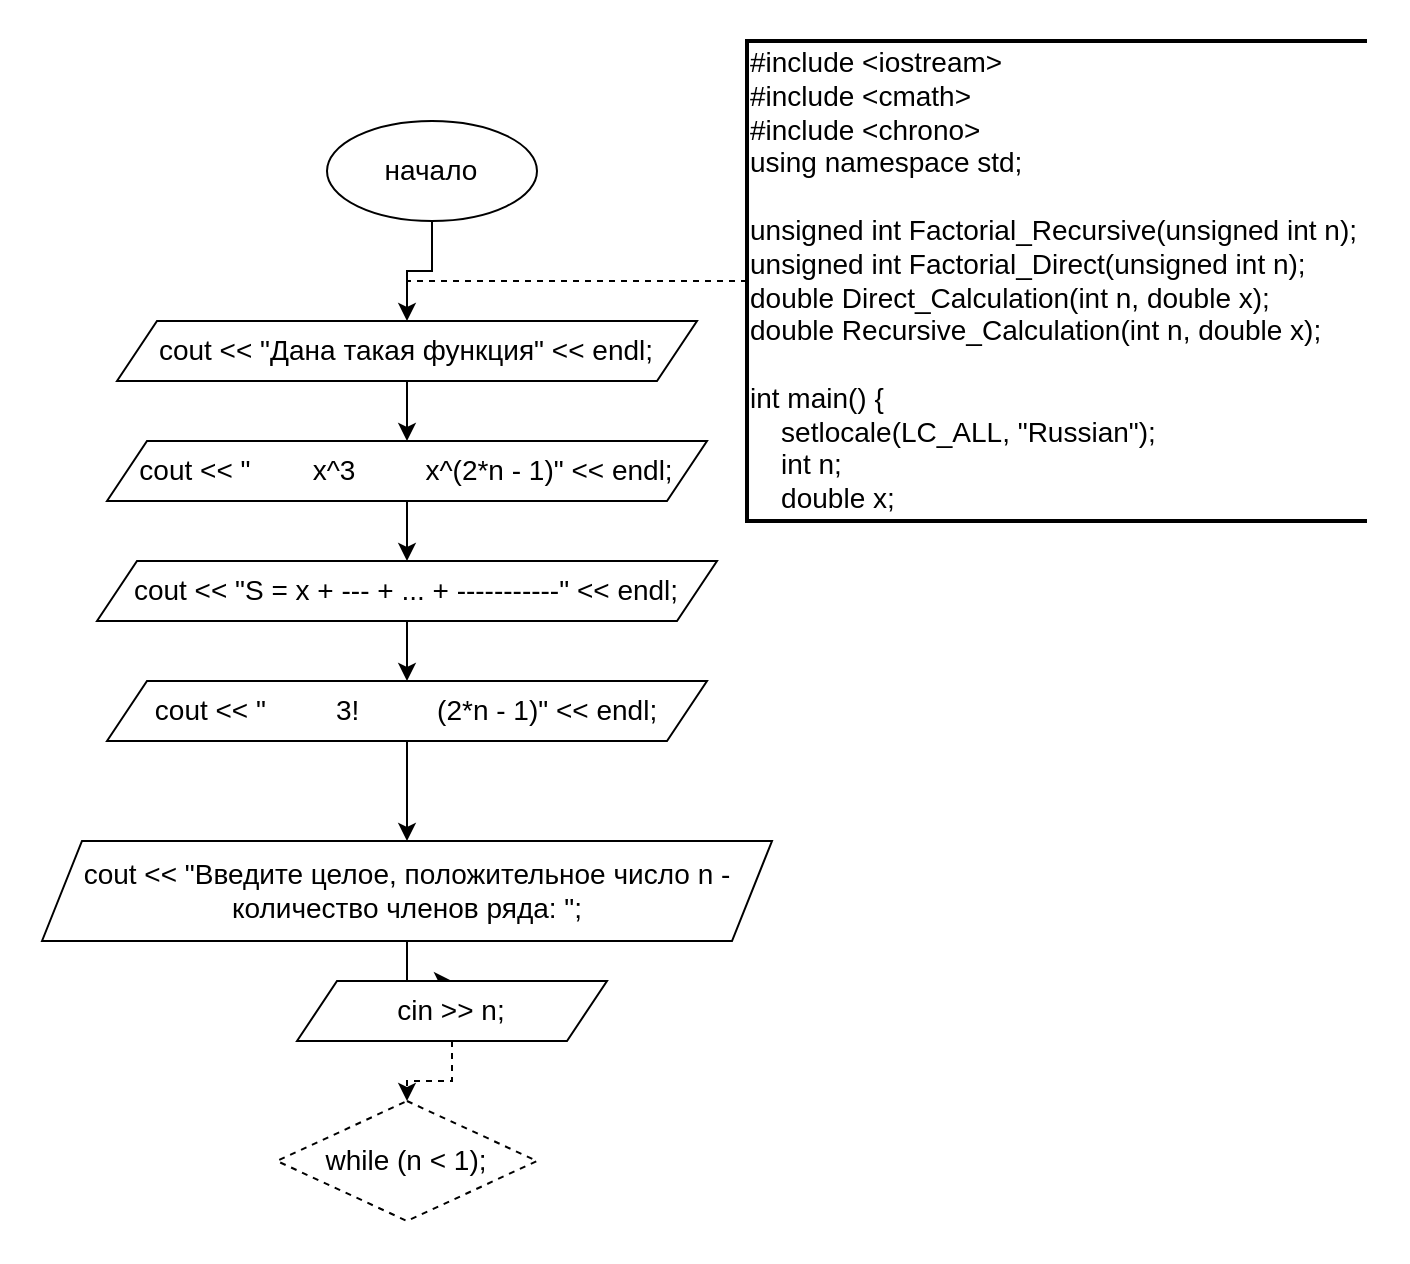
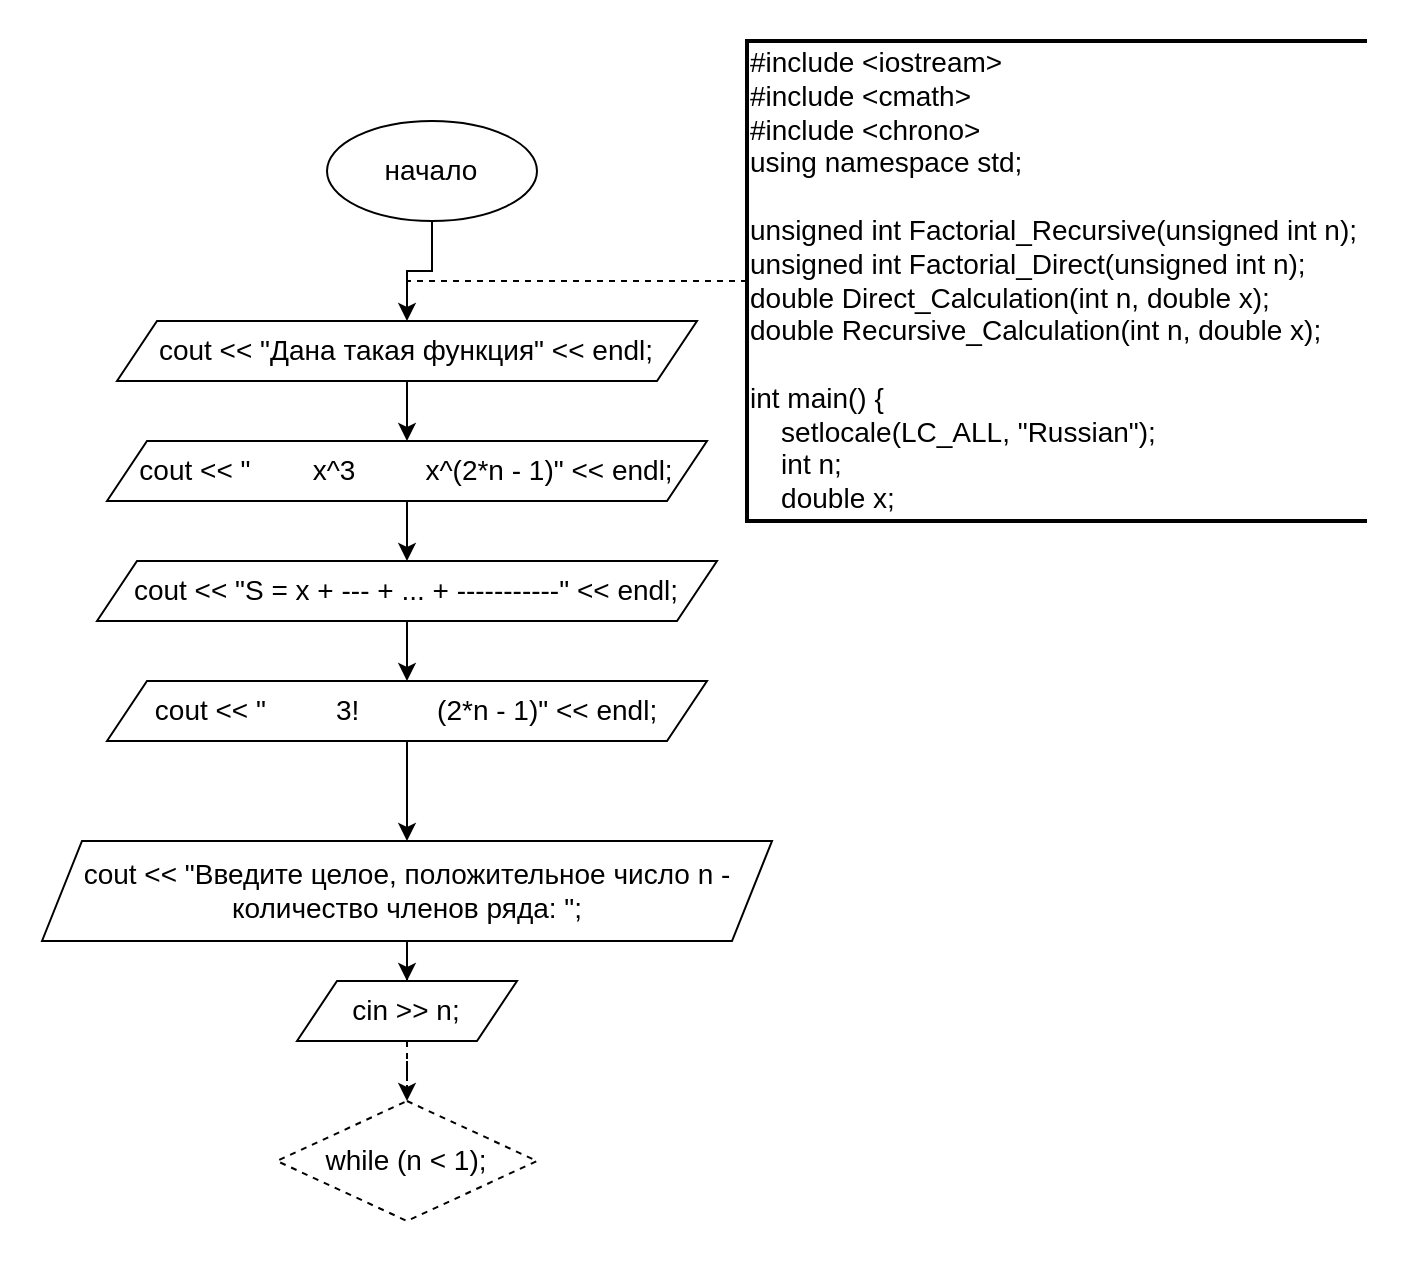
node "cin >> n;": size 310x60 -> 220x60
